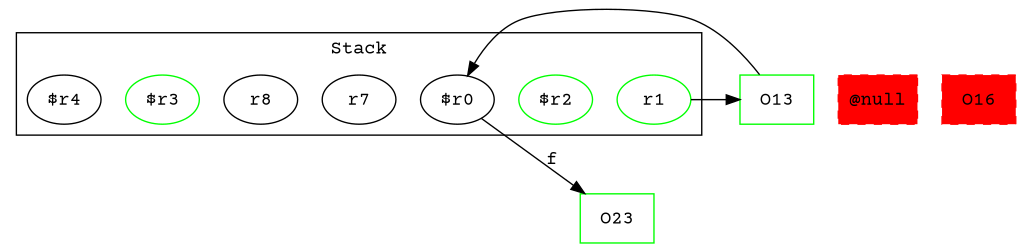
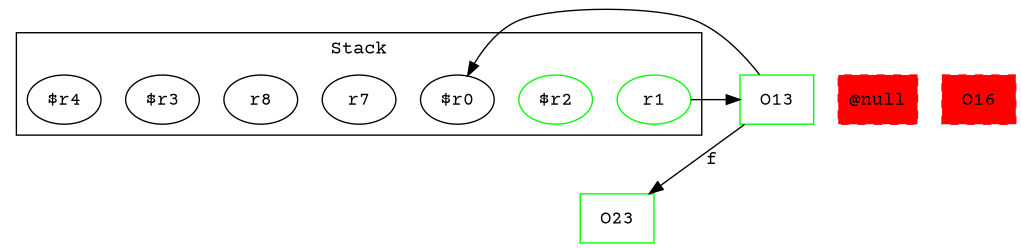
node "$r3": color green -> black
edge "$r0" -> "O23": now "O13" -> "O23"
